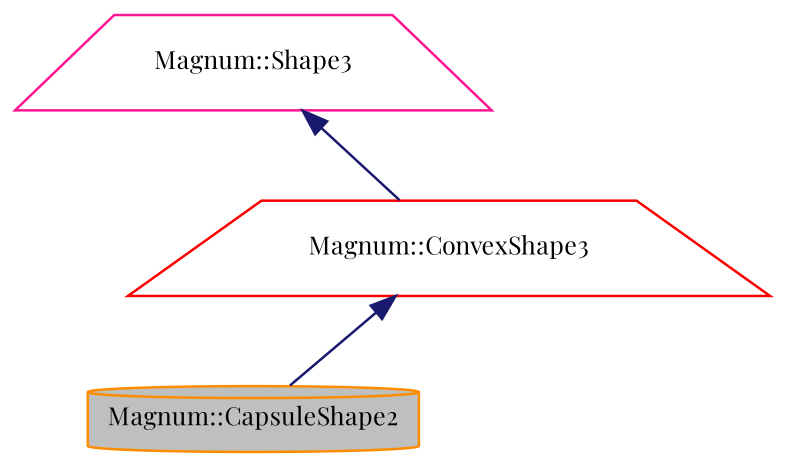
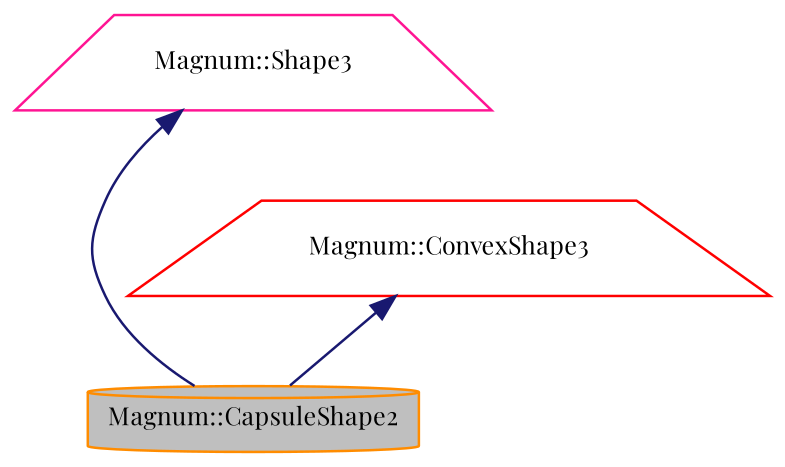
edge "Magnum::ConvexShape3" -> "Magnum::Shape3": now "Magnum::CapsuleShape2" -> "Magnum::Shape3"
